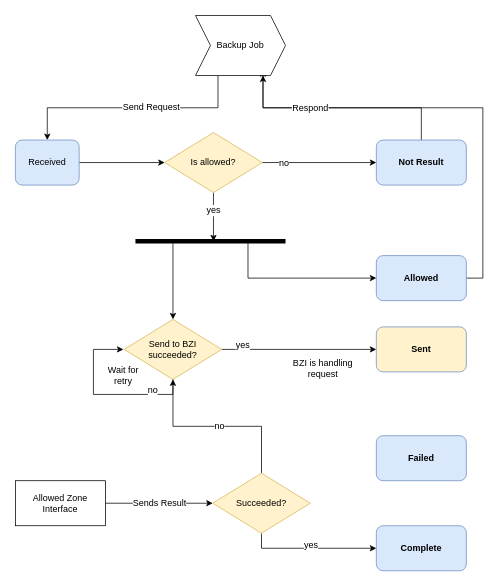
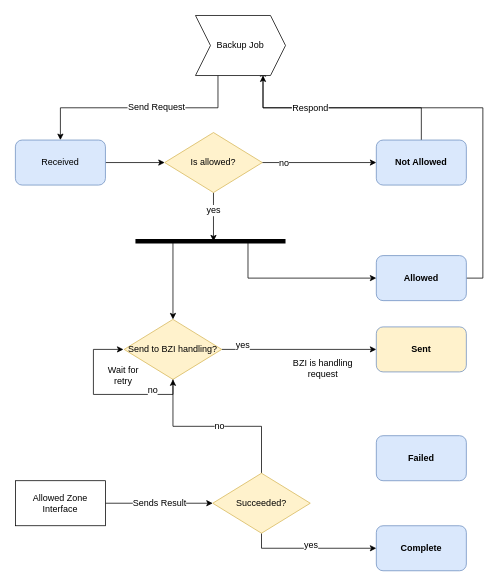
node "Received": size 64x45 -> 90x45
node "Not Result": label "Not Result" -> "Not Allowed"
node "Send to BZI succeeded?": label "Send to BZI succeeded?" -> "Send to BZI handling?"
